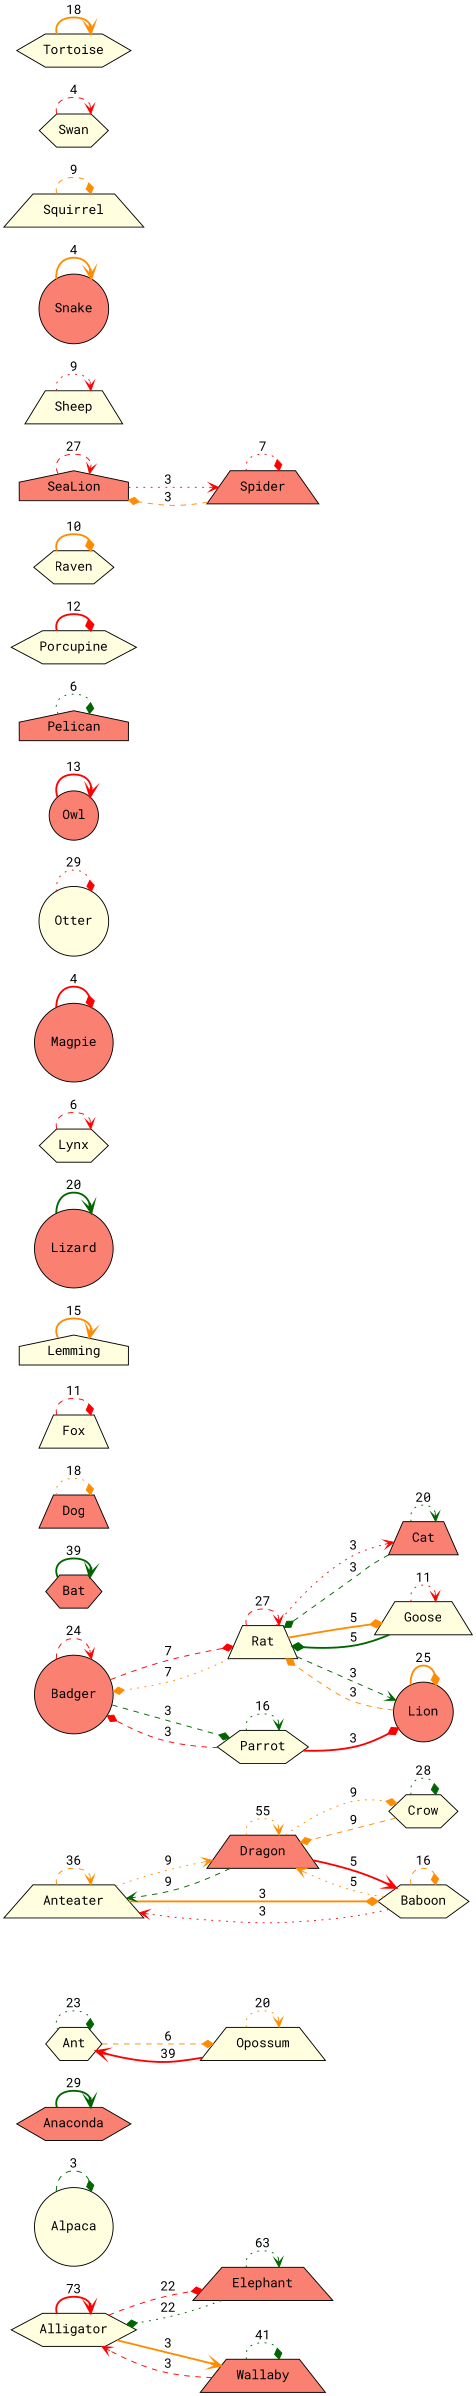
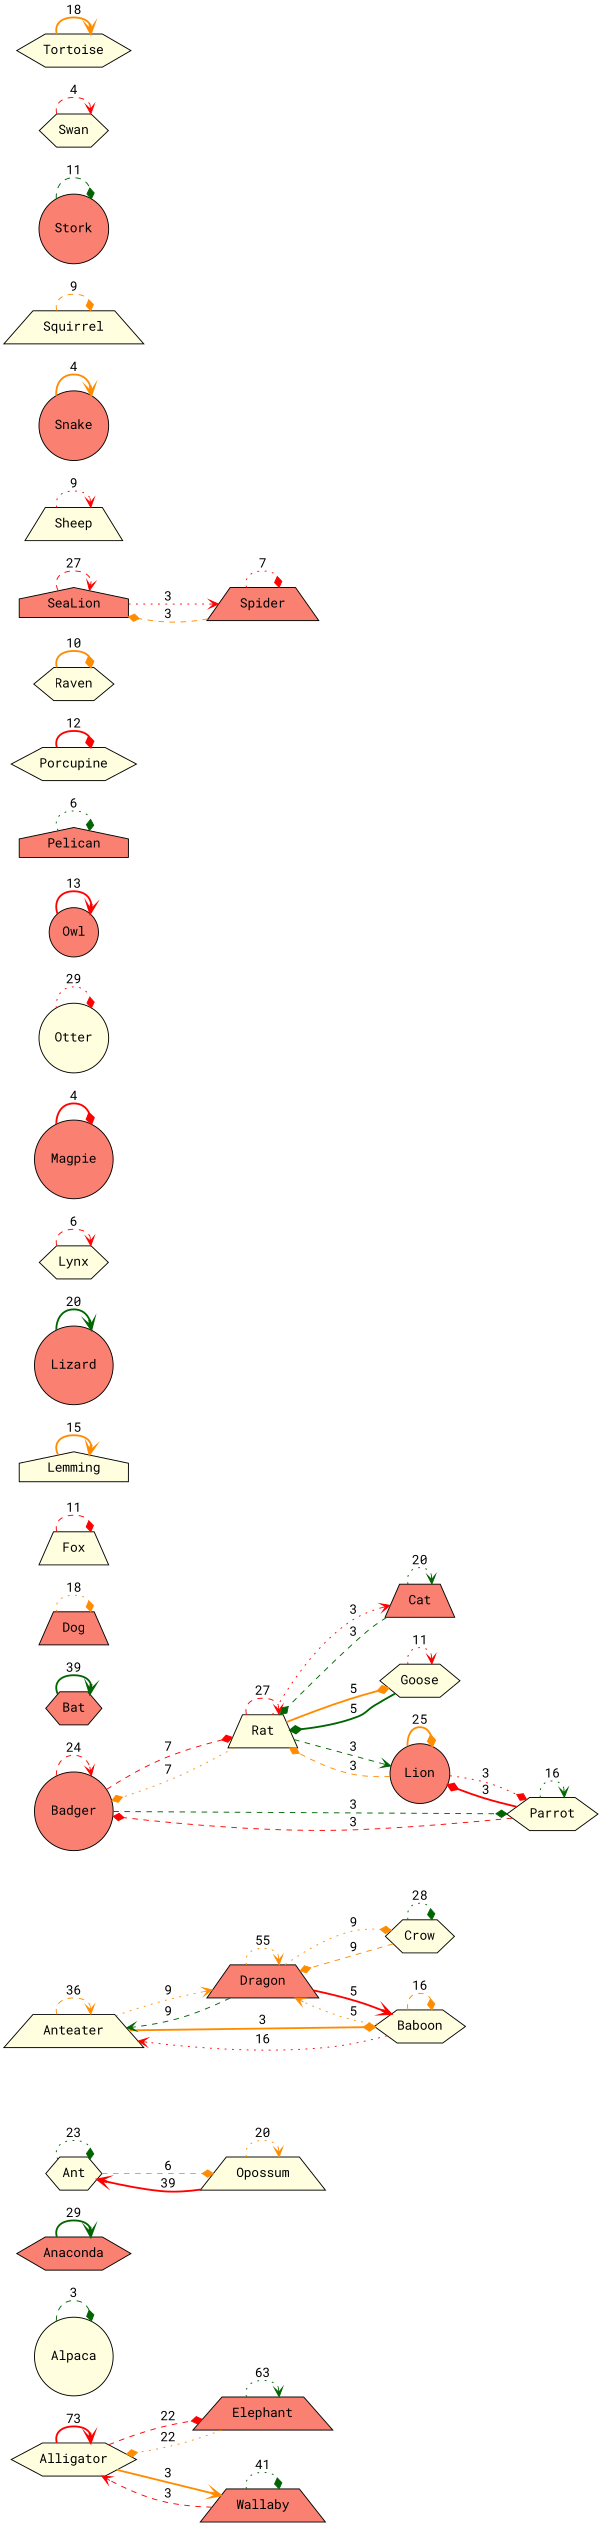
node "Stork": added
node "Goose": shape trapezium -> hexagon
edge "Lion" -> "Parrot": added, label "3"
edge "Baboon" -> "Anteater": label "3" -> "16"
edge "Elephant" -> "Alligator": color darkgreen -> darkorange
